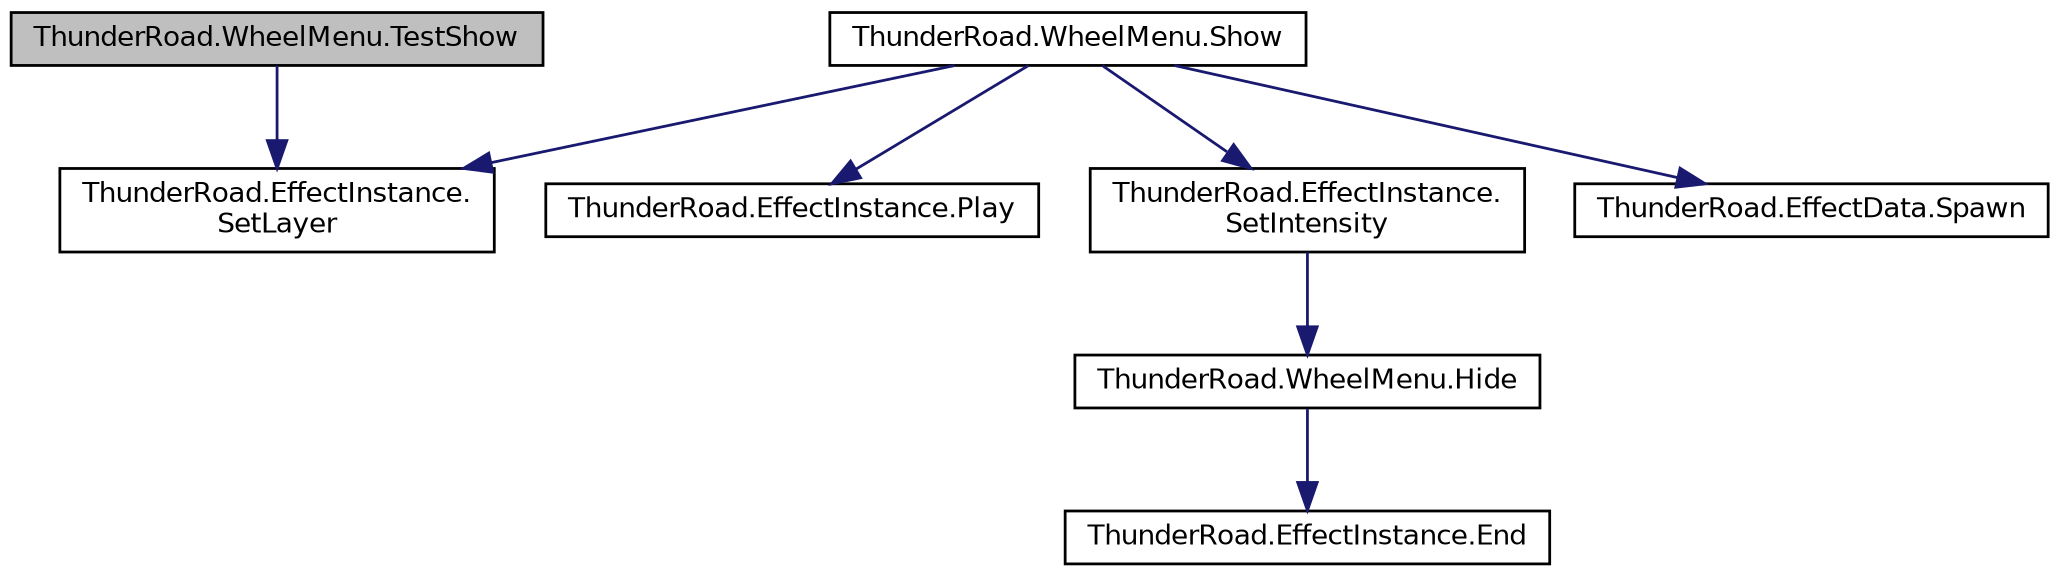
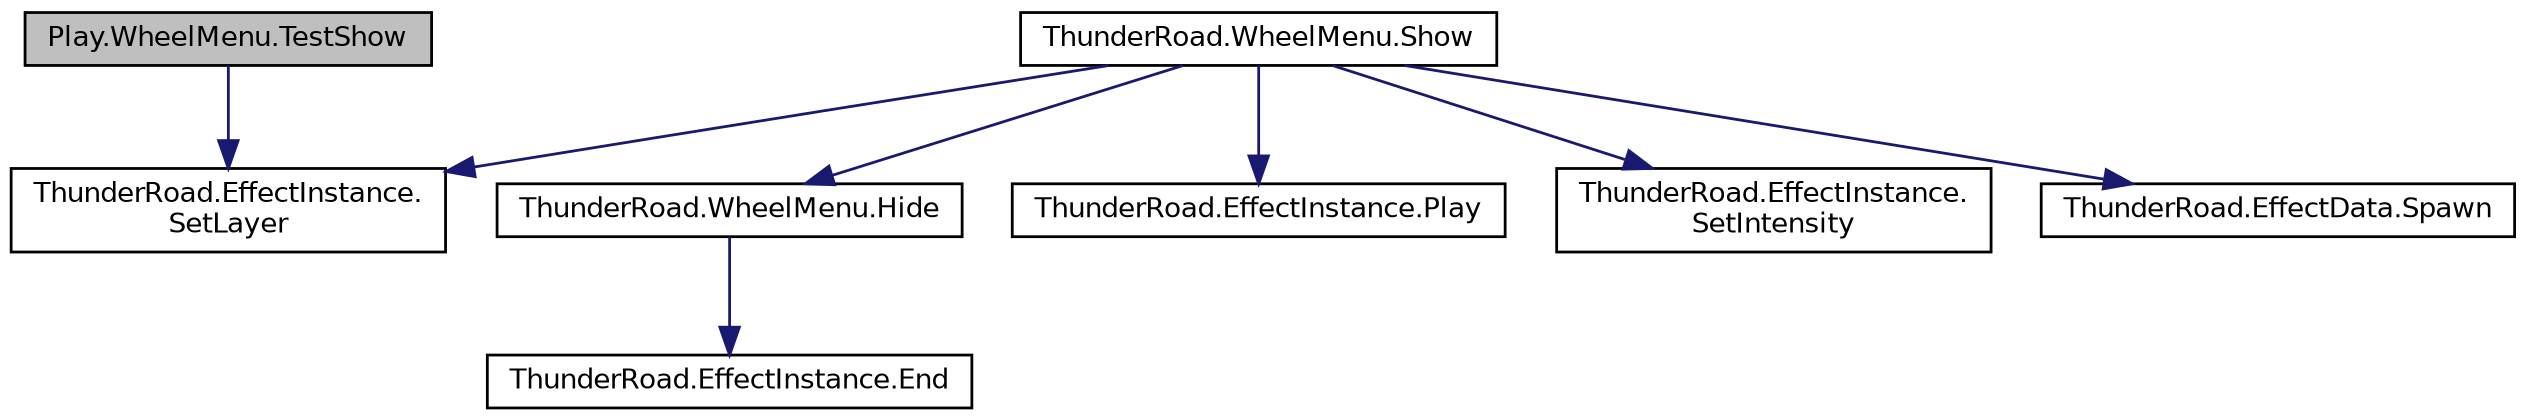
node "ThunderRoad.WheelMenu.TestShow": label "ThunderRoad.WheelMenu.TestShow" -> "Play.WheelMenu.TestShow"
edge "ThunderRoad.EffectInstance. SetIntensity" -> "ThunderRoad.WheelMenu.Hide": now "ThunderRoad.WheelMenu.Show" -> "ThunderRoad.WheelMenu.Hide"
